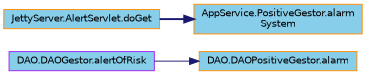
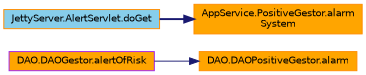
node "AppService.PositiveGestor.alarm System": fillcolor skyblue -> orange
node "DAO.DAOGestor.alertOfRisk": fillcolor skyblue -> orange
node "DAO.DAOPositiveGestor.alarm": fillcolor skyblue -> orange
